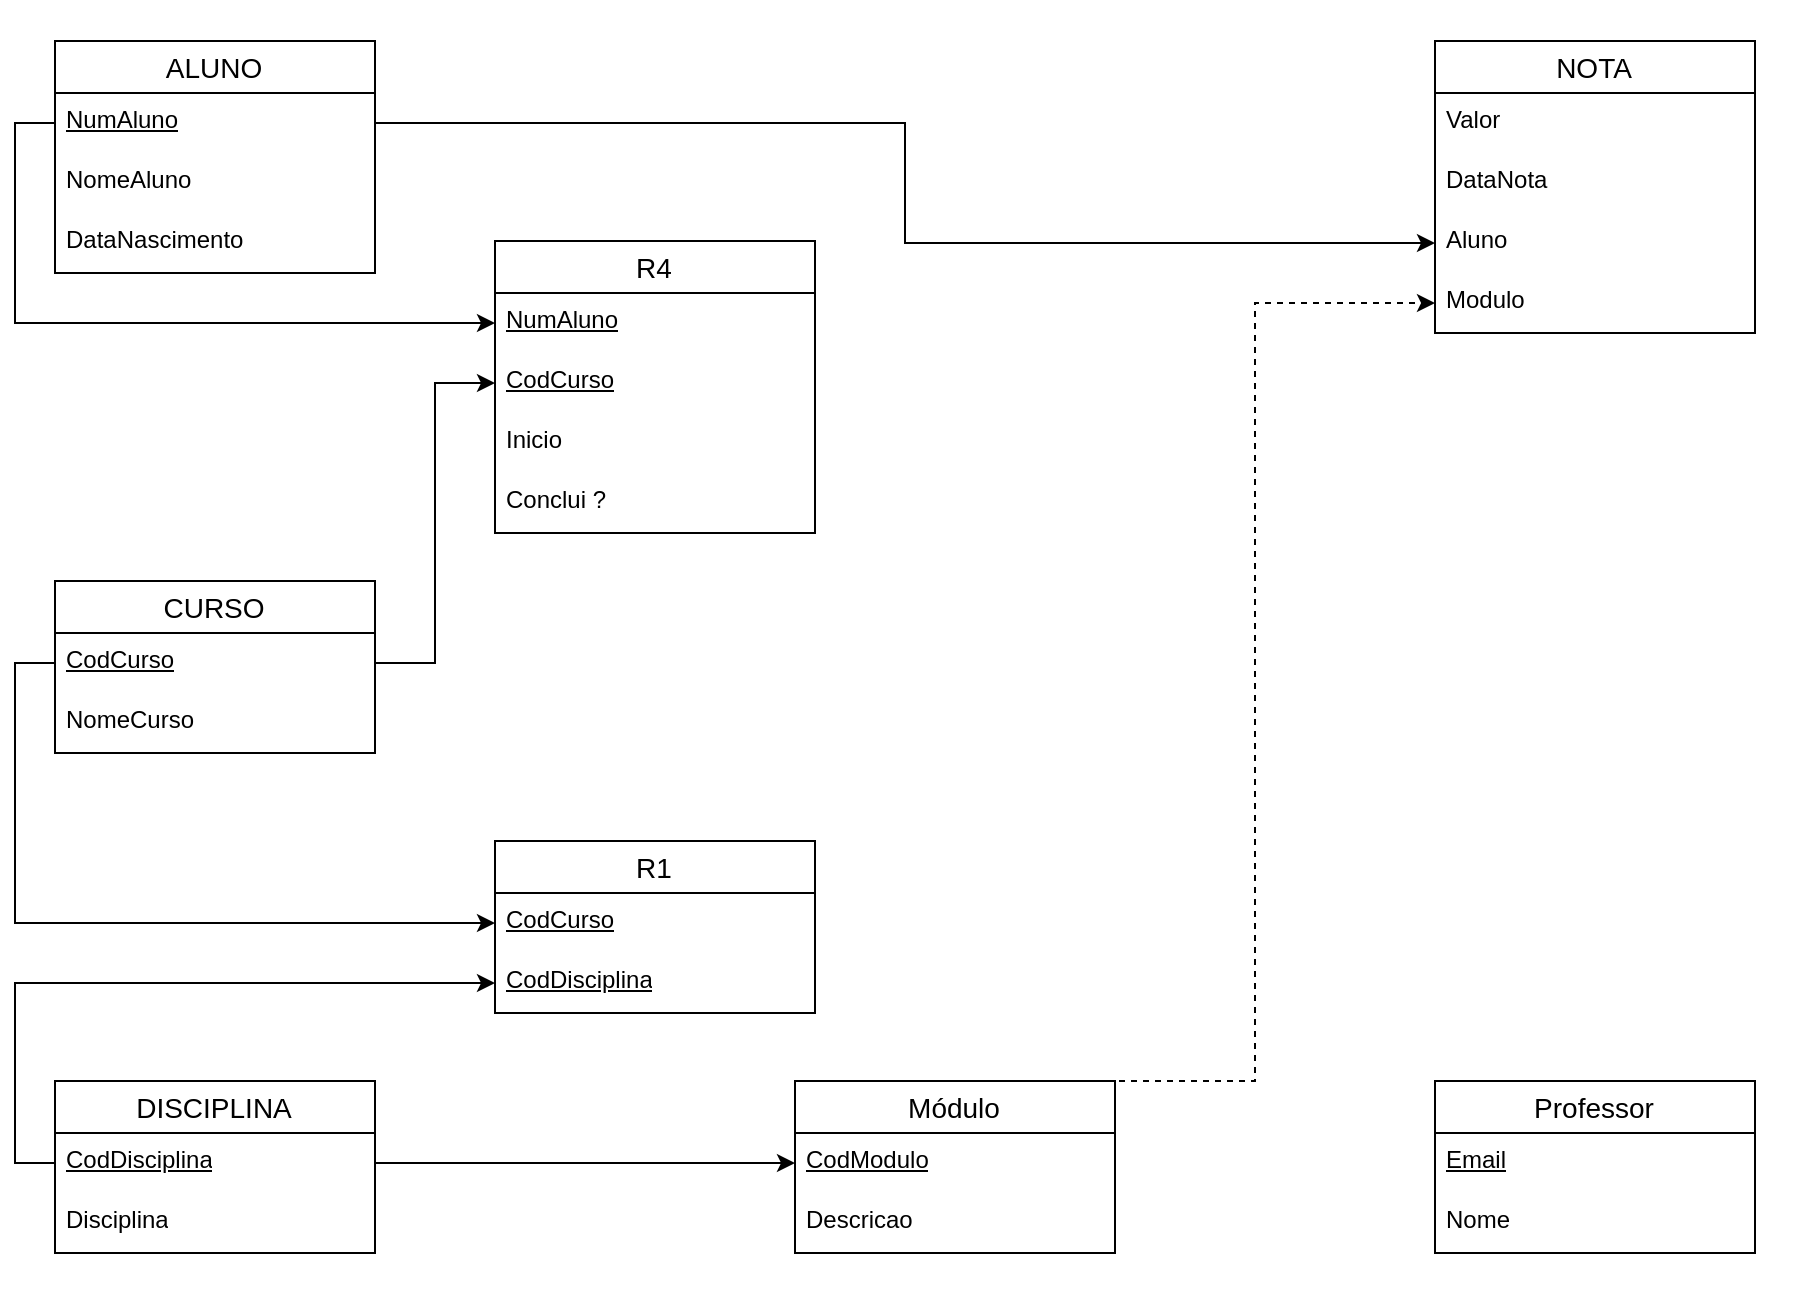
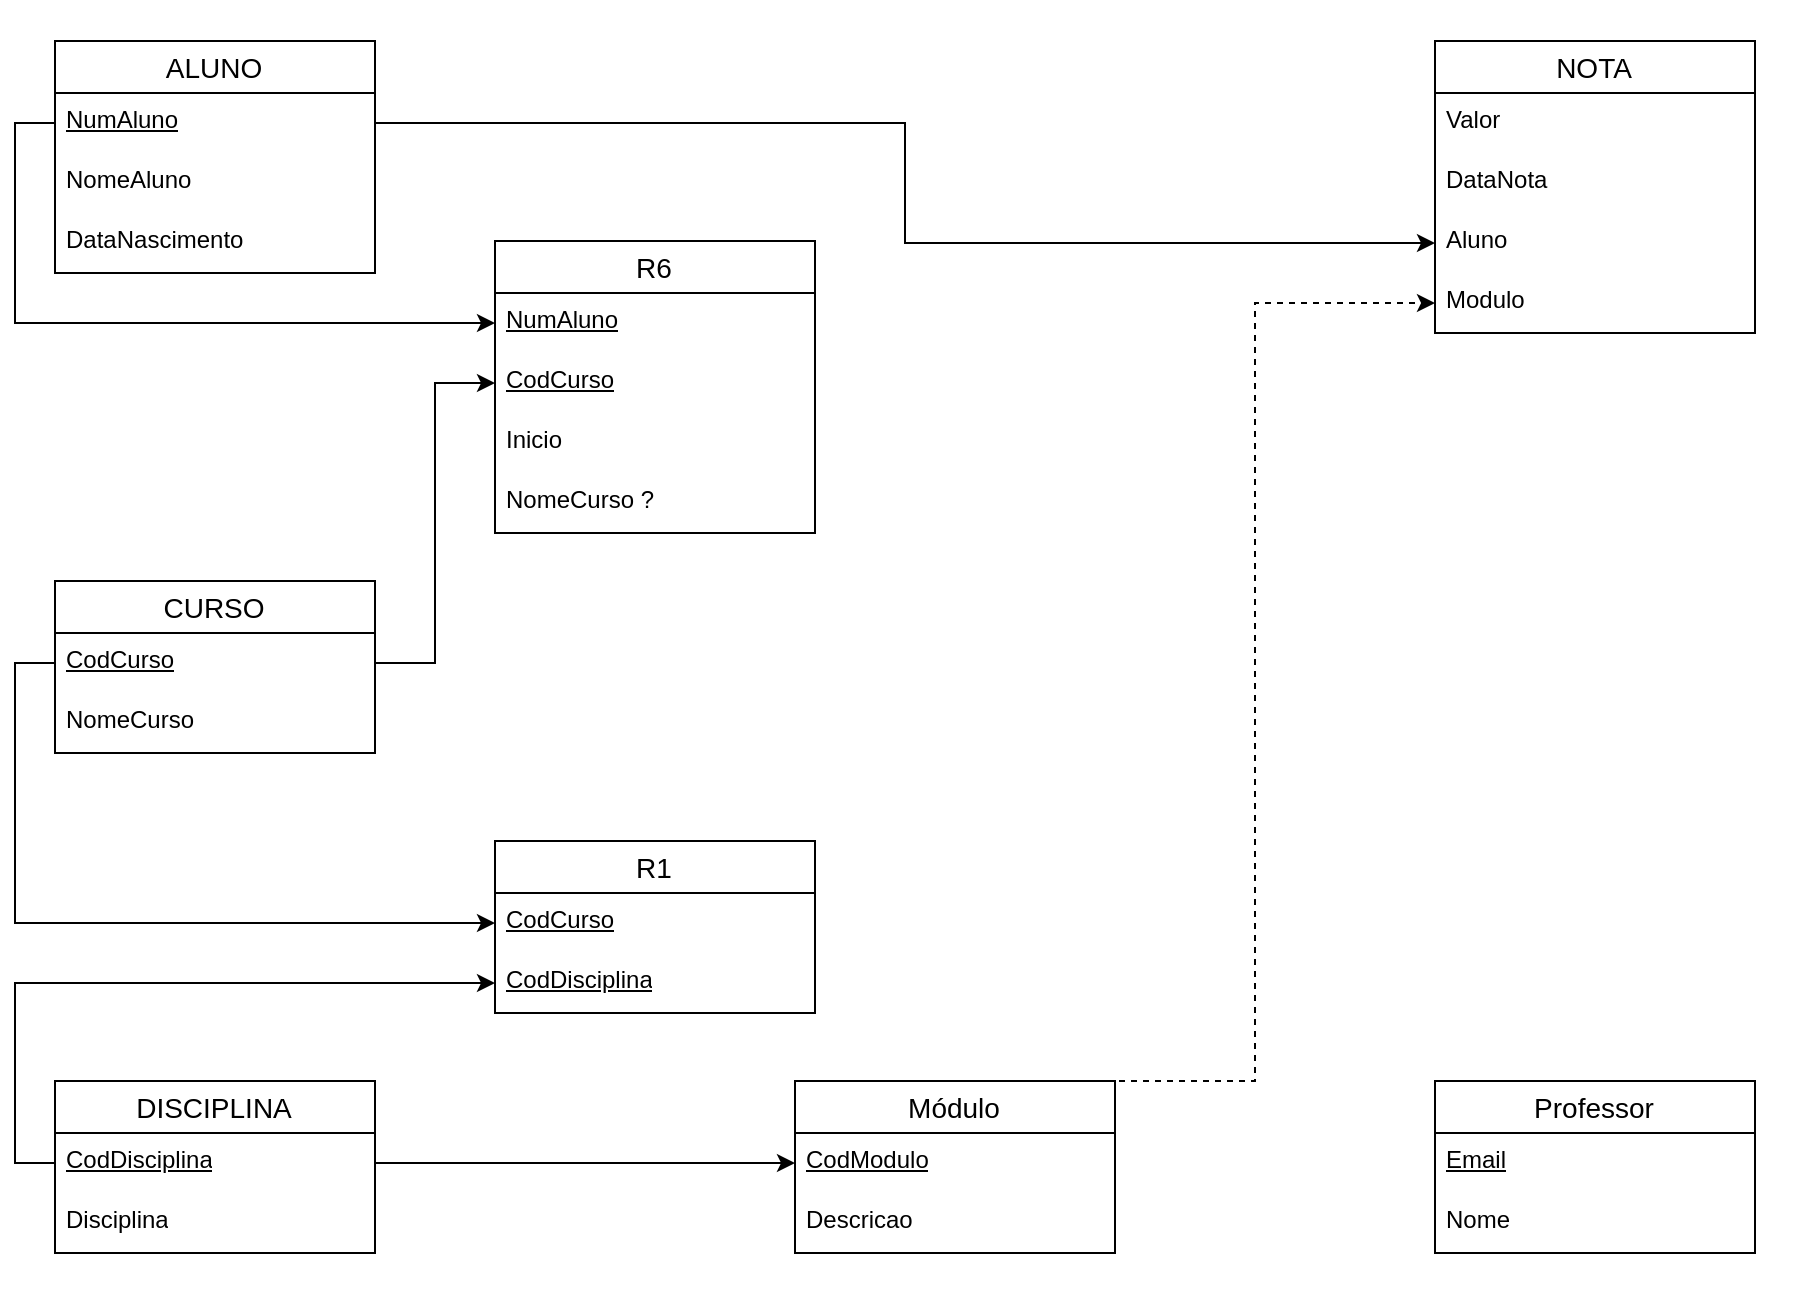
node "R4": label "R4" -> "R6"
node "Conclui ?": label "Conclui ?" -> "NomeCurso ?"
